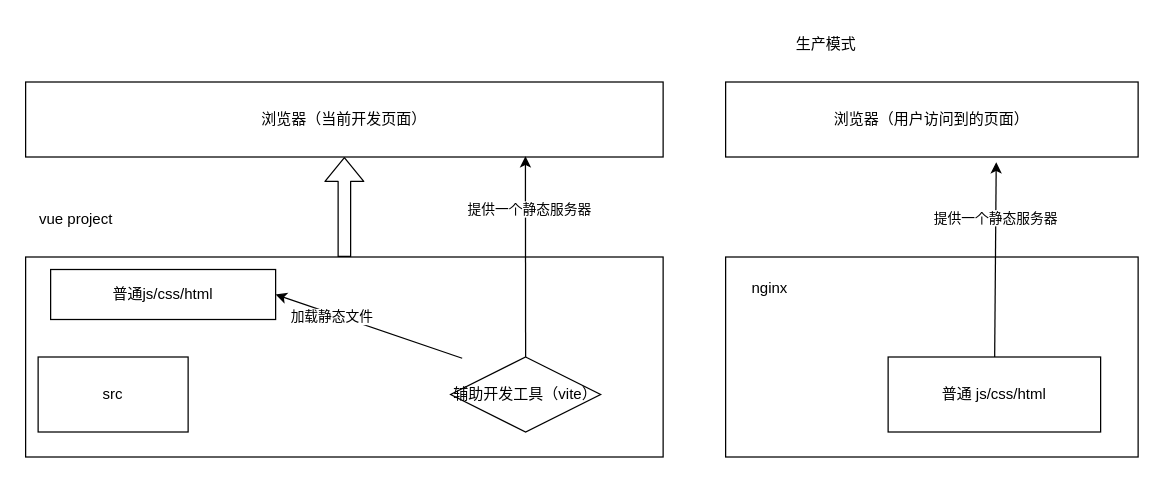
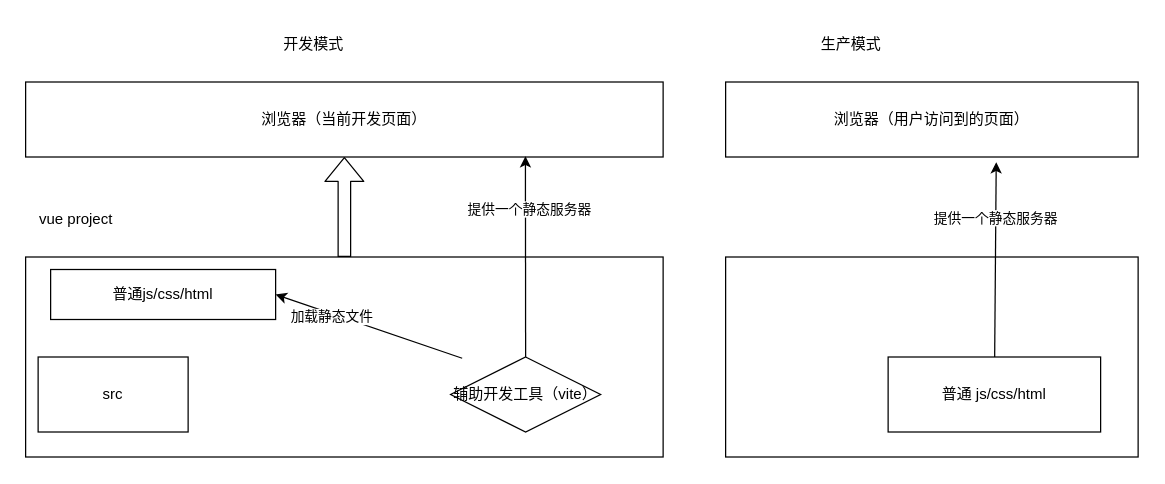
node "开发模式": added
node "生产模式": moved (826, 44) -> (851, 44)
node "nginx": removed
